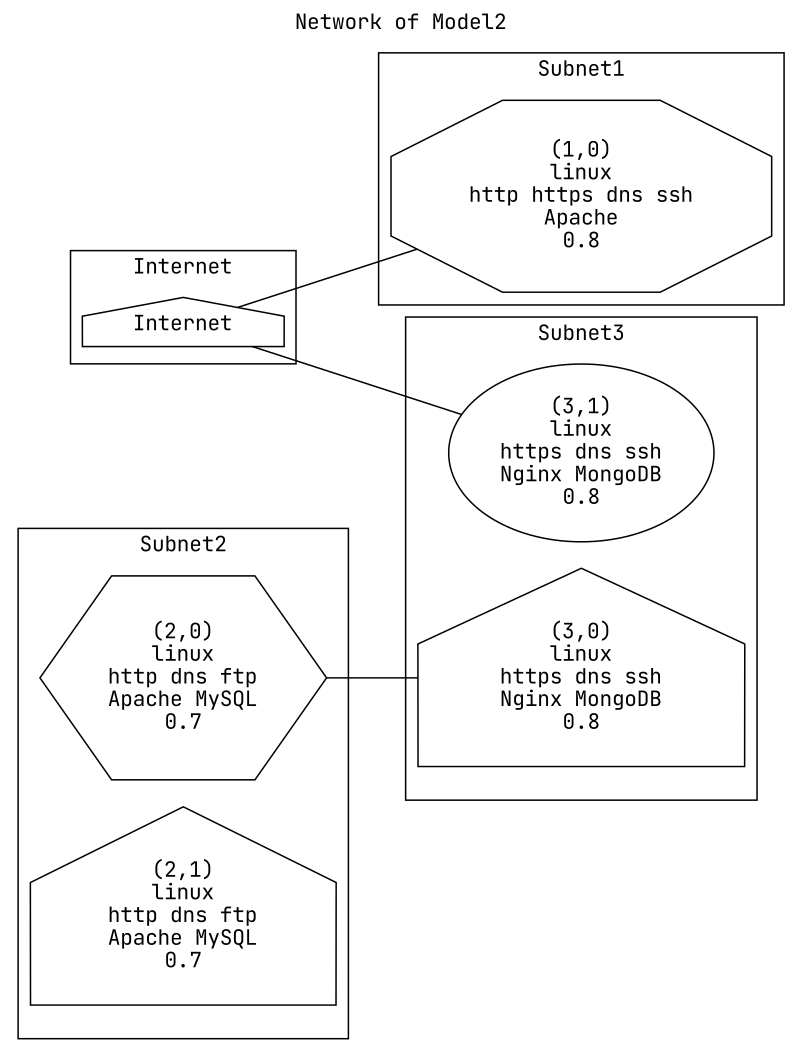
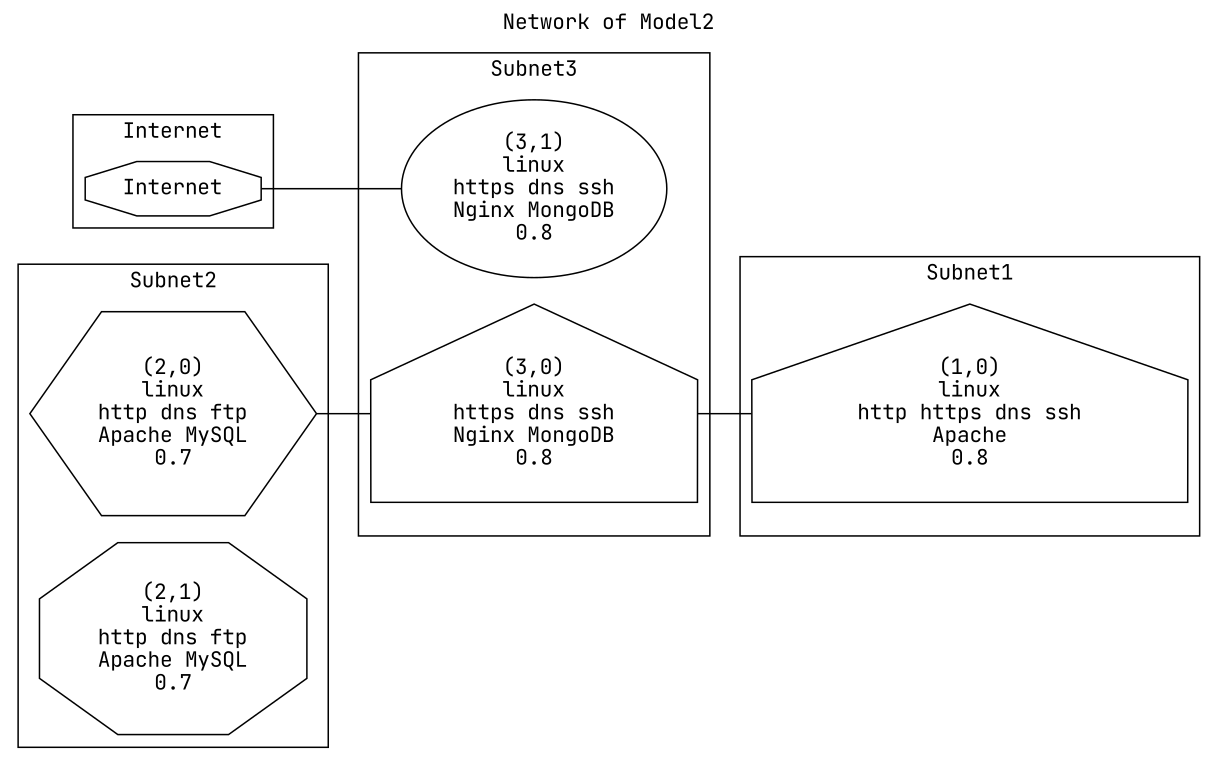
node "(1,0) linux http https dns ssh Apache 0.8": shape octagon -> house
edge "(1,0) linux http https dns ssh Apache 0.8" -- "Internet": now "(1,0) linux http https dns ssh Apache 0.8" -- "(3,0) linux https dns ssh Nginx MongoDB 0.8"
node "Internet": shape house -> octagon
node "(2,1) linux http dns ftp Apache MySQL 0.7": shape house -> octagon
